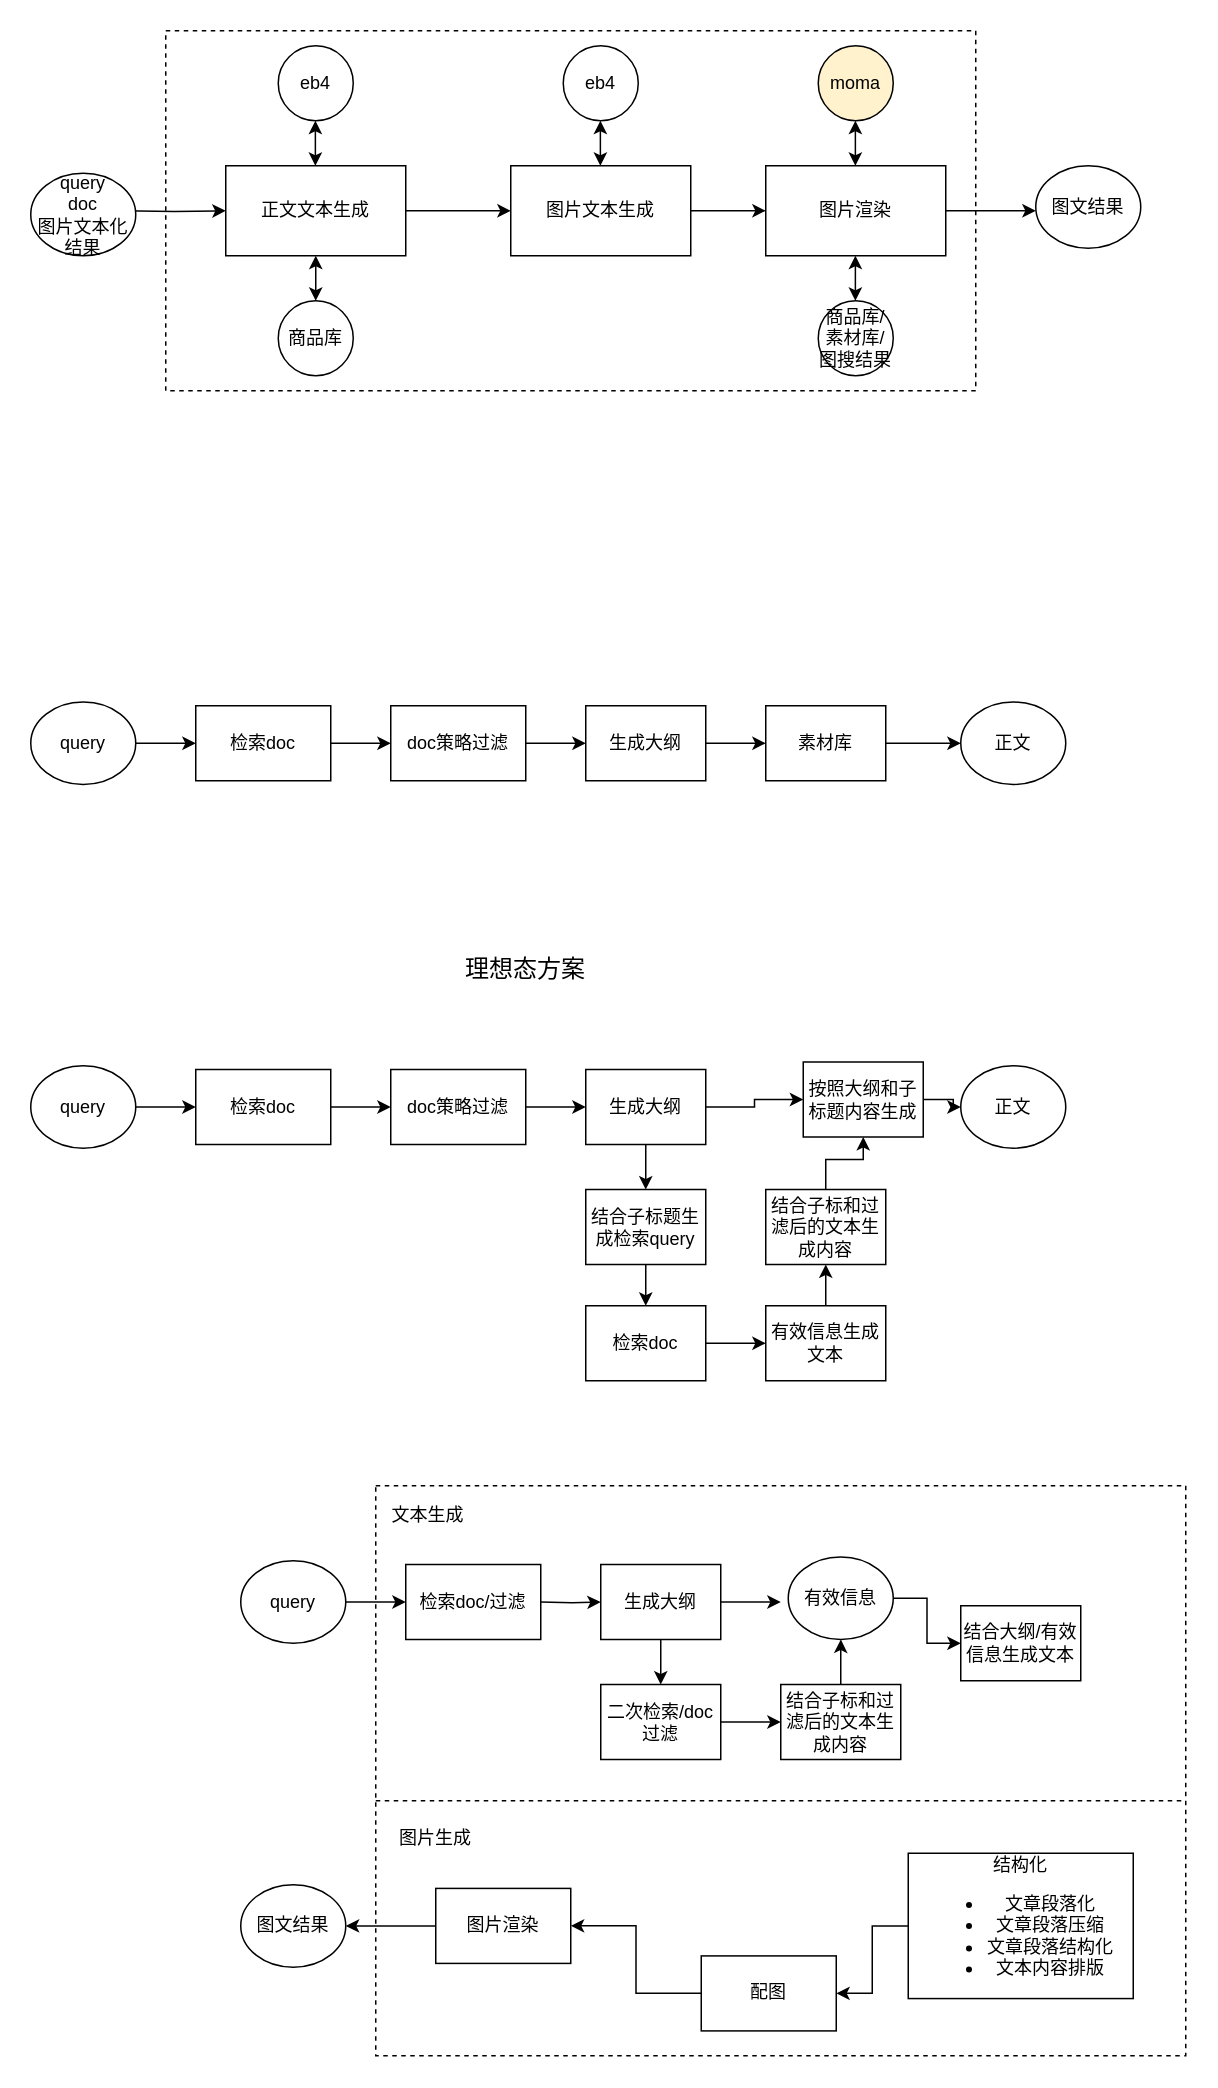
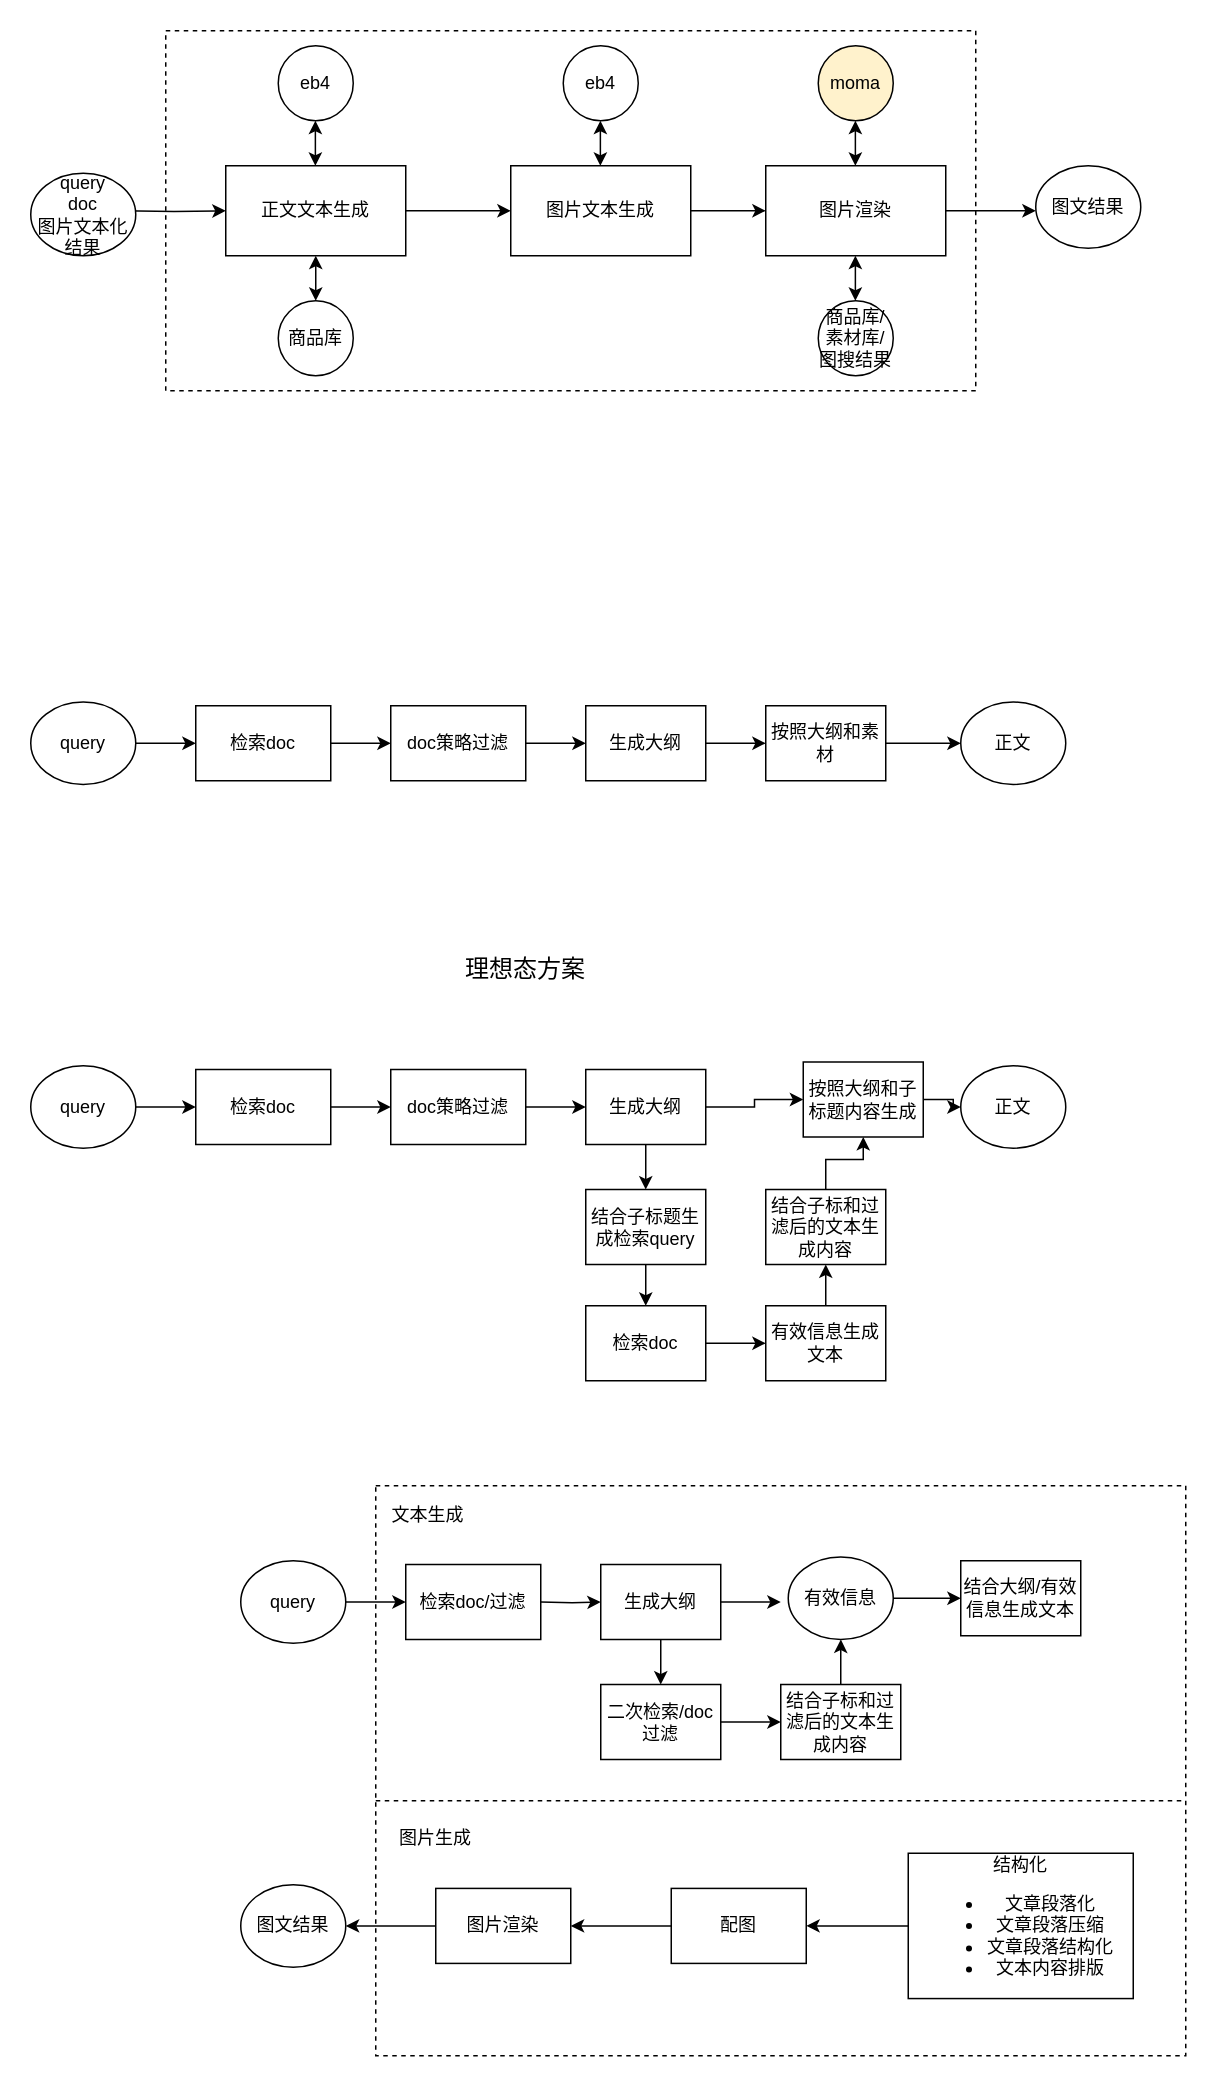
node "素材库": label "素材库" -> "按照大纲和素材"
node "结合大纲/有效信息生成文本": moved (1021, 1643) -> (1021, 1598)
node "配图": moved (769, 1993) -> (739, 1926)
